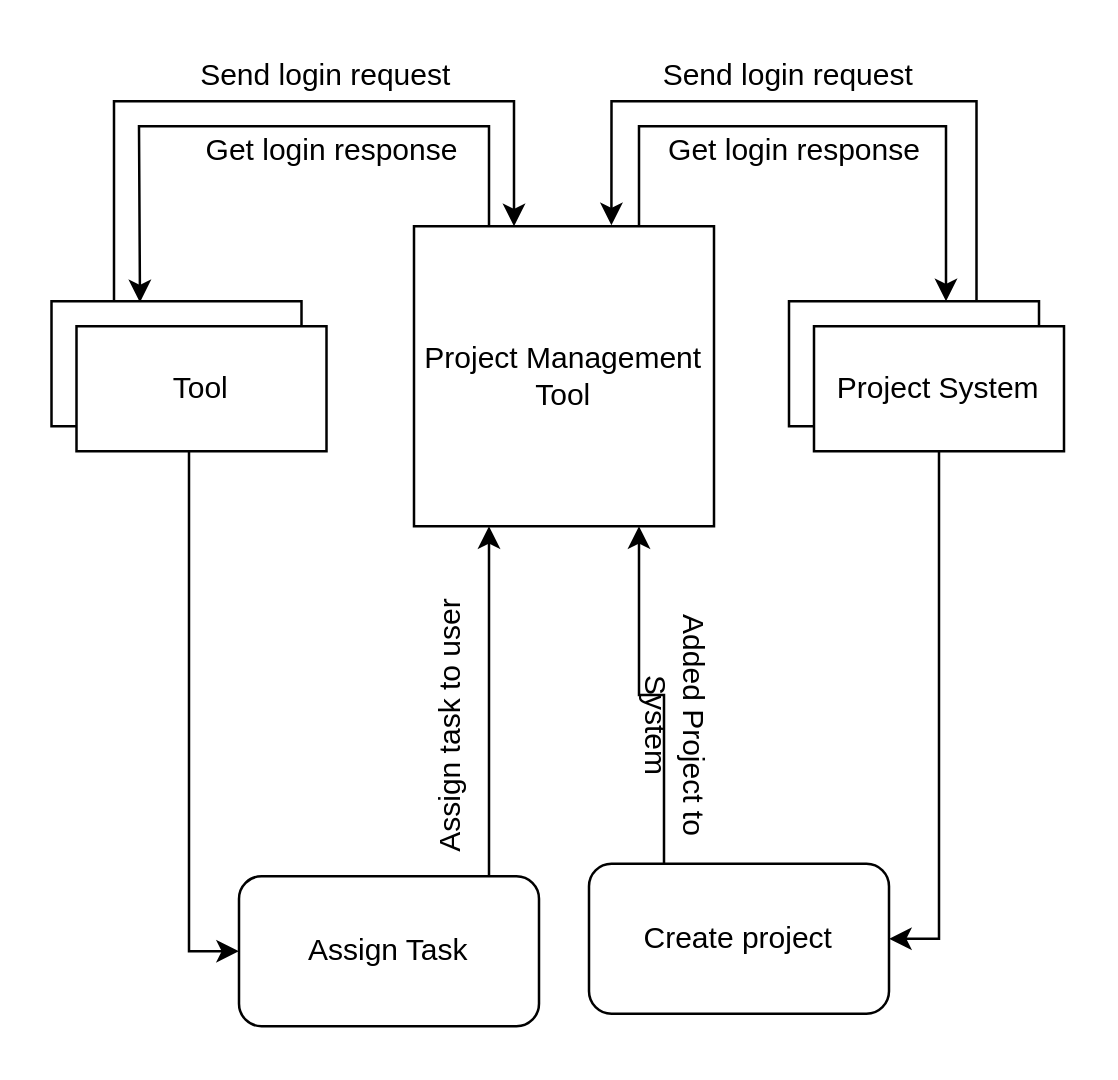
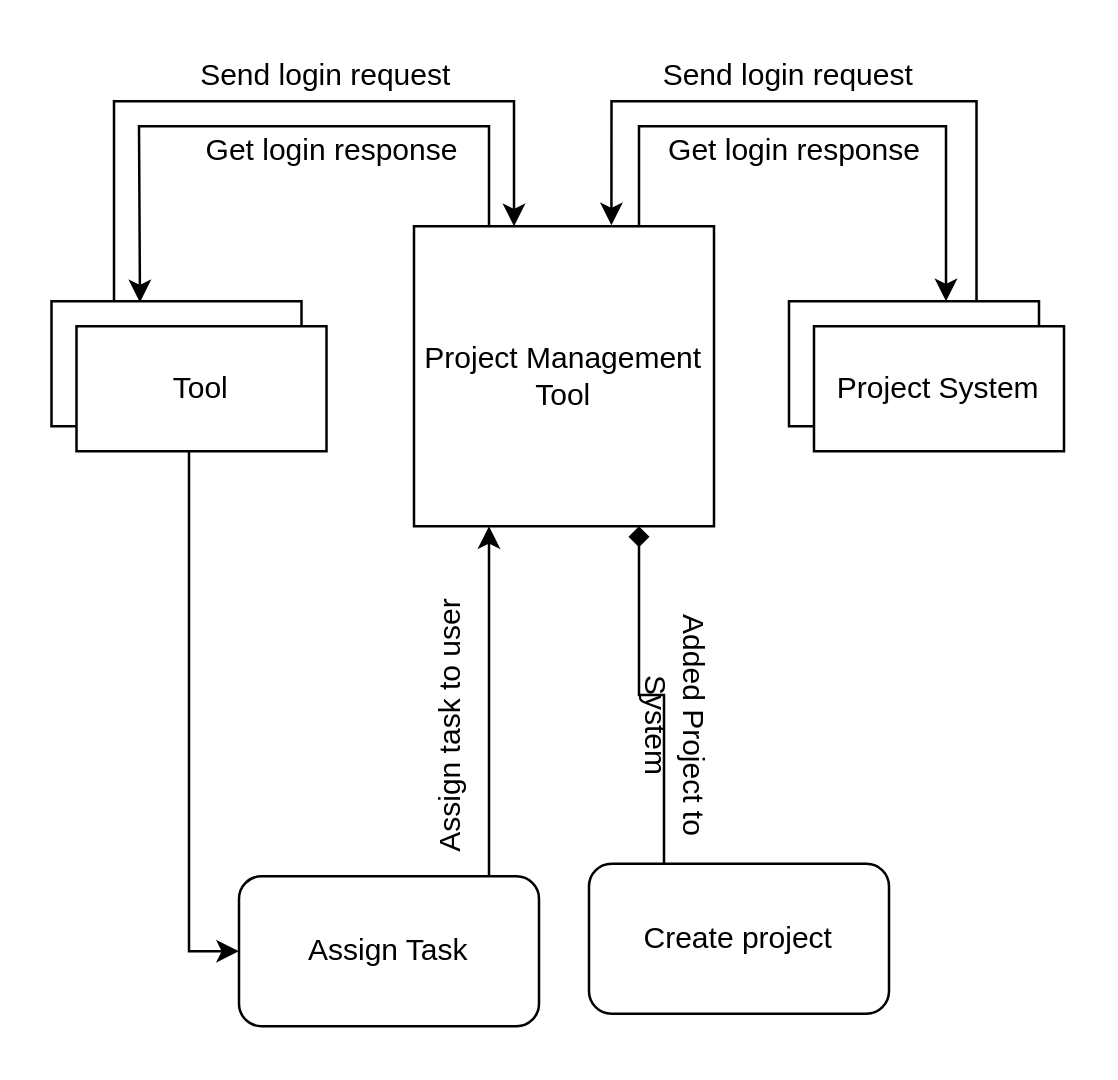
edge "Create project" -> "Project Management Tool": arrowhead classic -> diamond
edge "Project System" -> "Create project": removed
